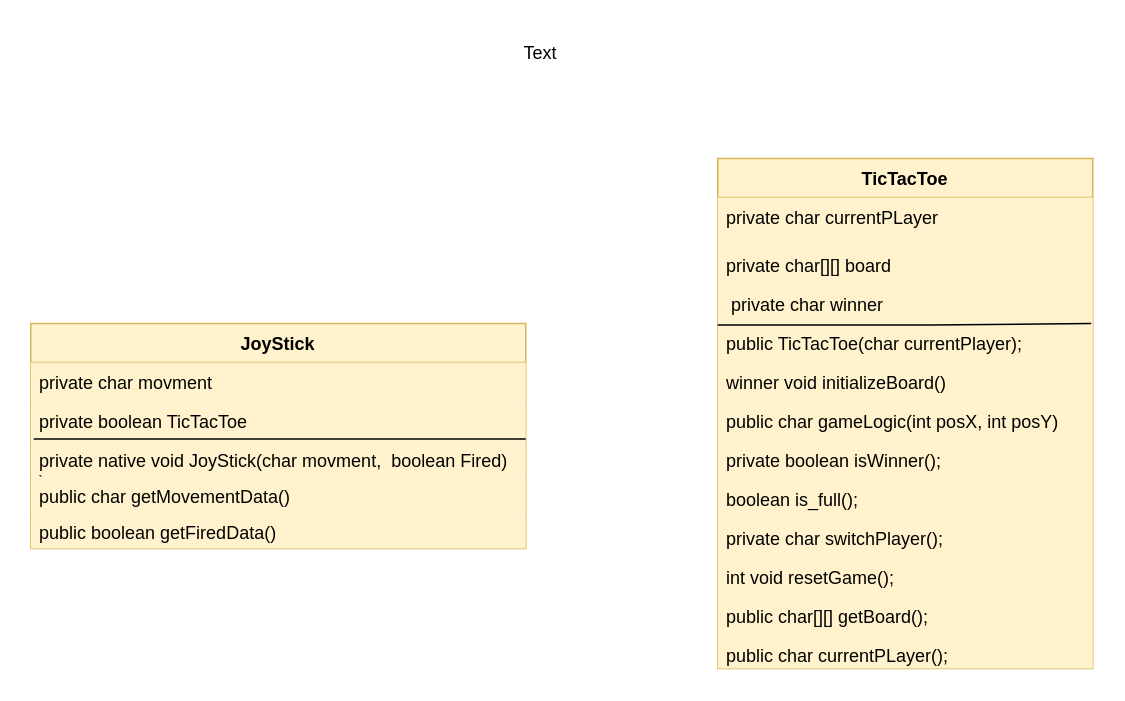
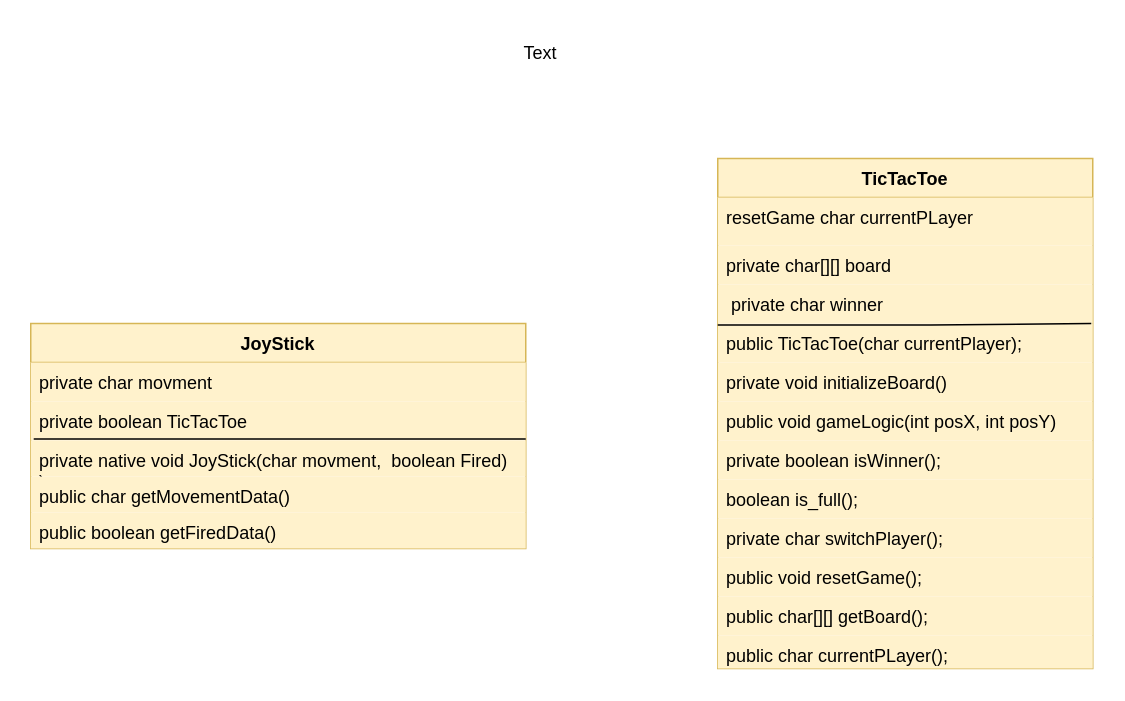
node "private char currentPLayer": label "private char currentPLayer" -> "resetGame char currentPLayer"
node "winner void initializeBoard()": label "winner void initializeBoard()" -> "private void initializeBoard()"
node "public char gameLogic(int posX, int posY)": label "public char gameLogic(int posX, int posY)" -> "public void gameLogic(int posX, int posY)"
node "int void resetGame();": label "int void resetGame();" -> "public void resetGame();"
